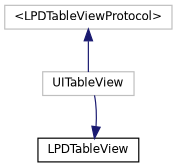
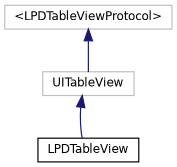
edge "UITableView" -> "LPDTableView": reversed
